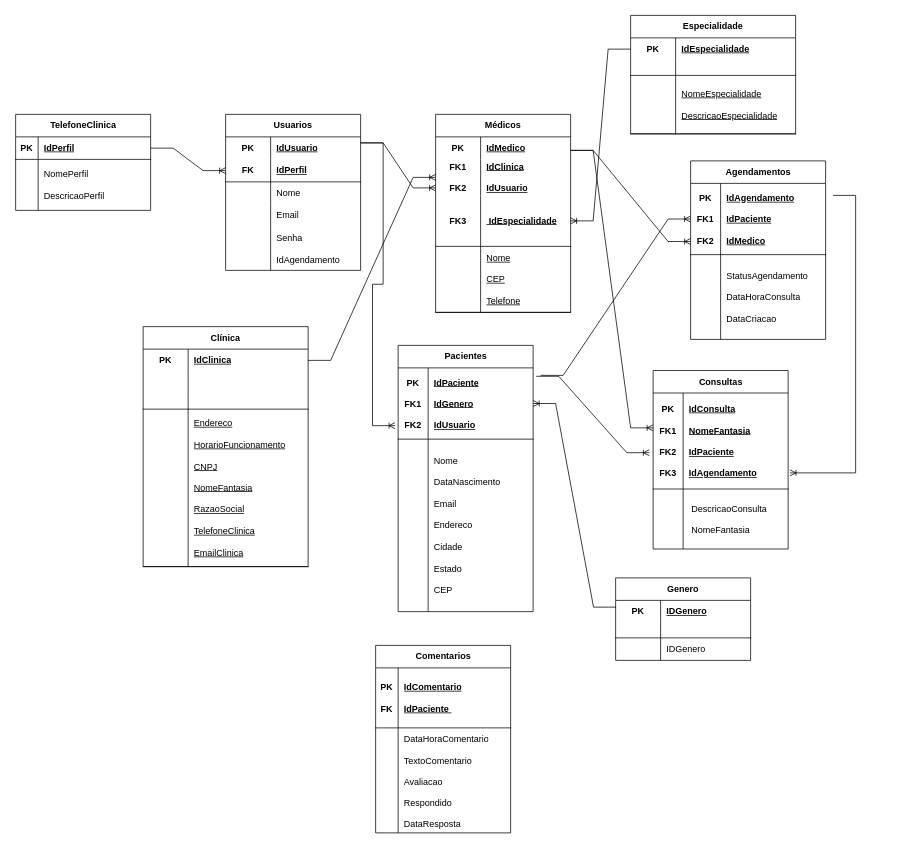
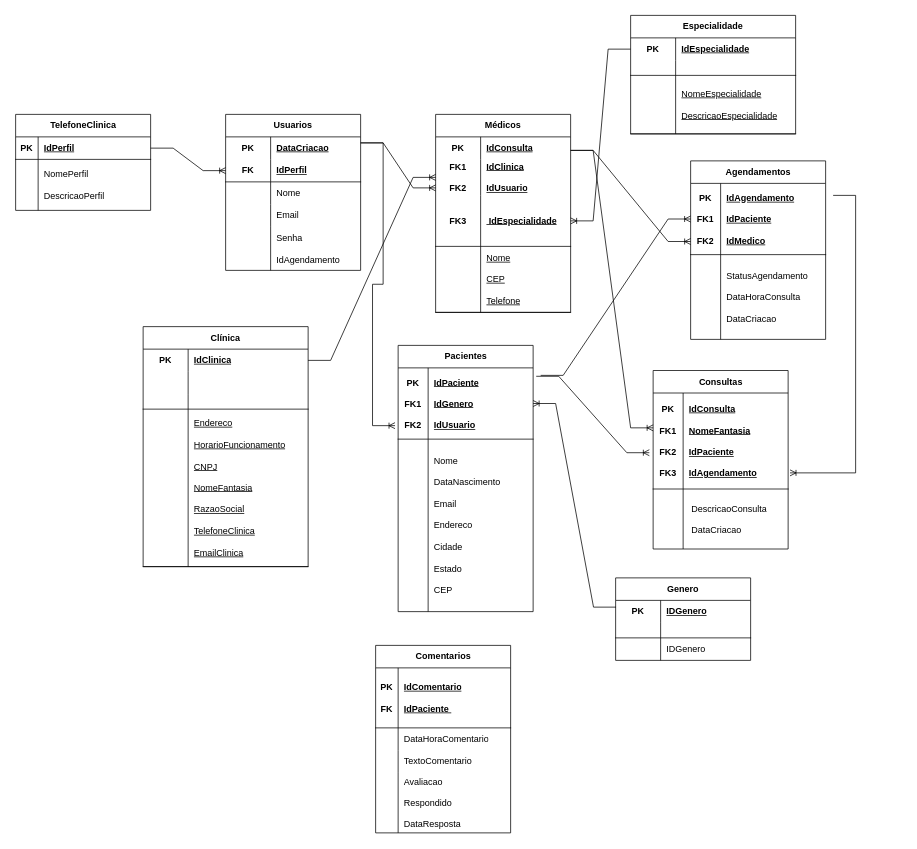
node "IdUsuario": label "IdUsuario" -> "DataCriacao"
node "IdMedico": label "IdMedico" -> "IdConsulta"
node "DescricaoConsulta NomeFantasia": label "DescricaoConsulta NomeFantasia" -> "DescricaoConsulta DataCriacao"
